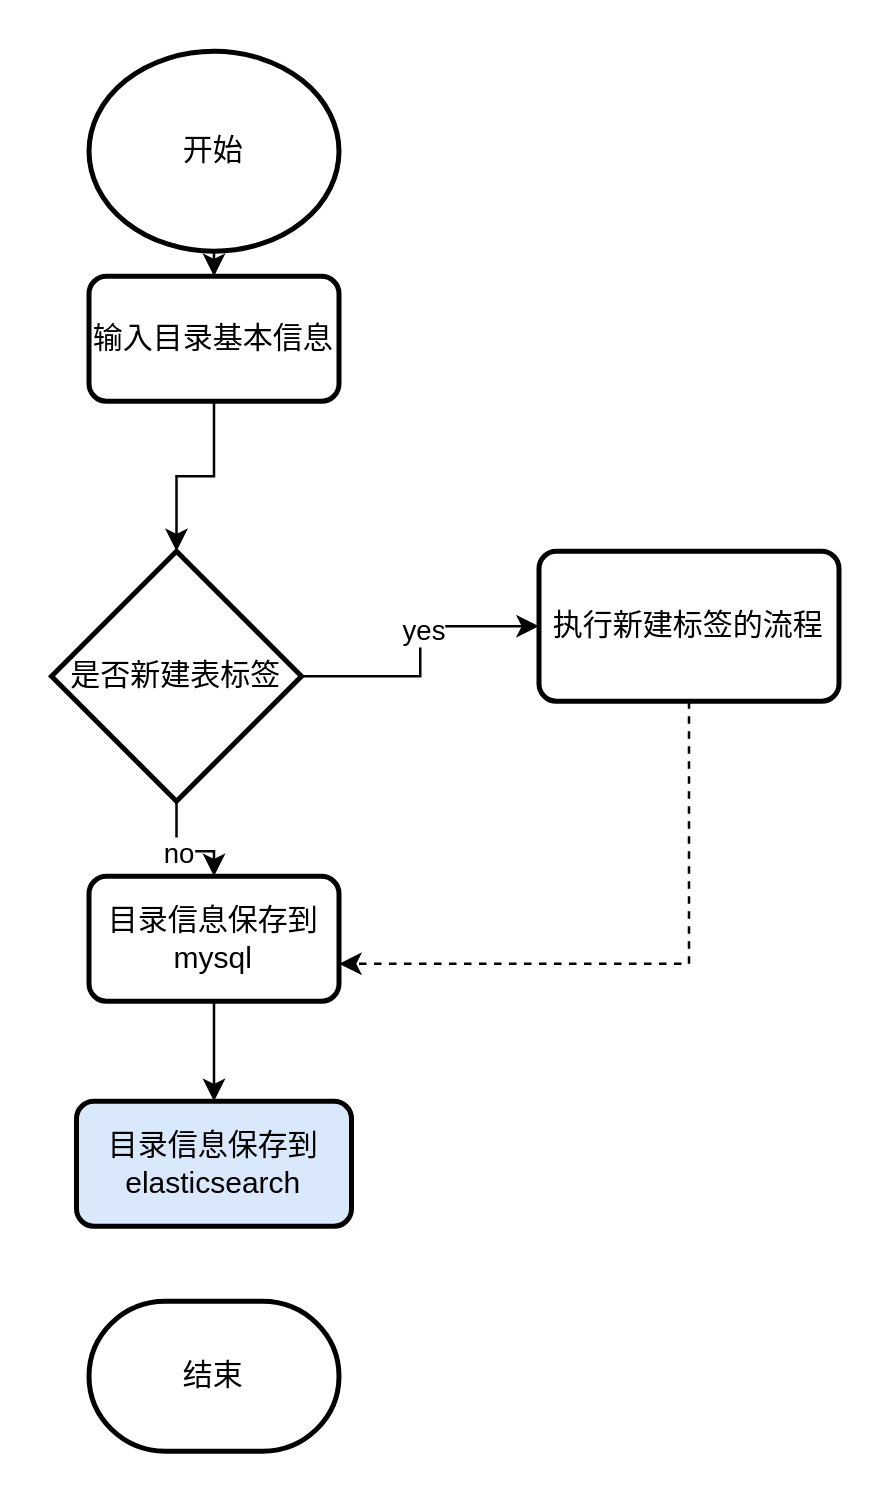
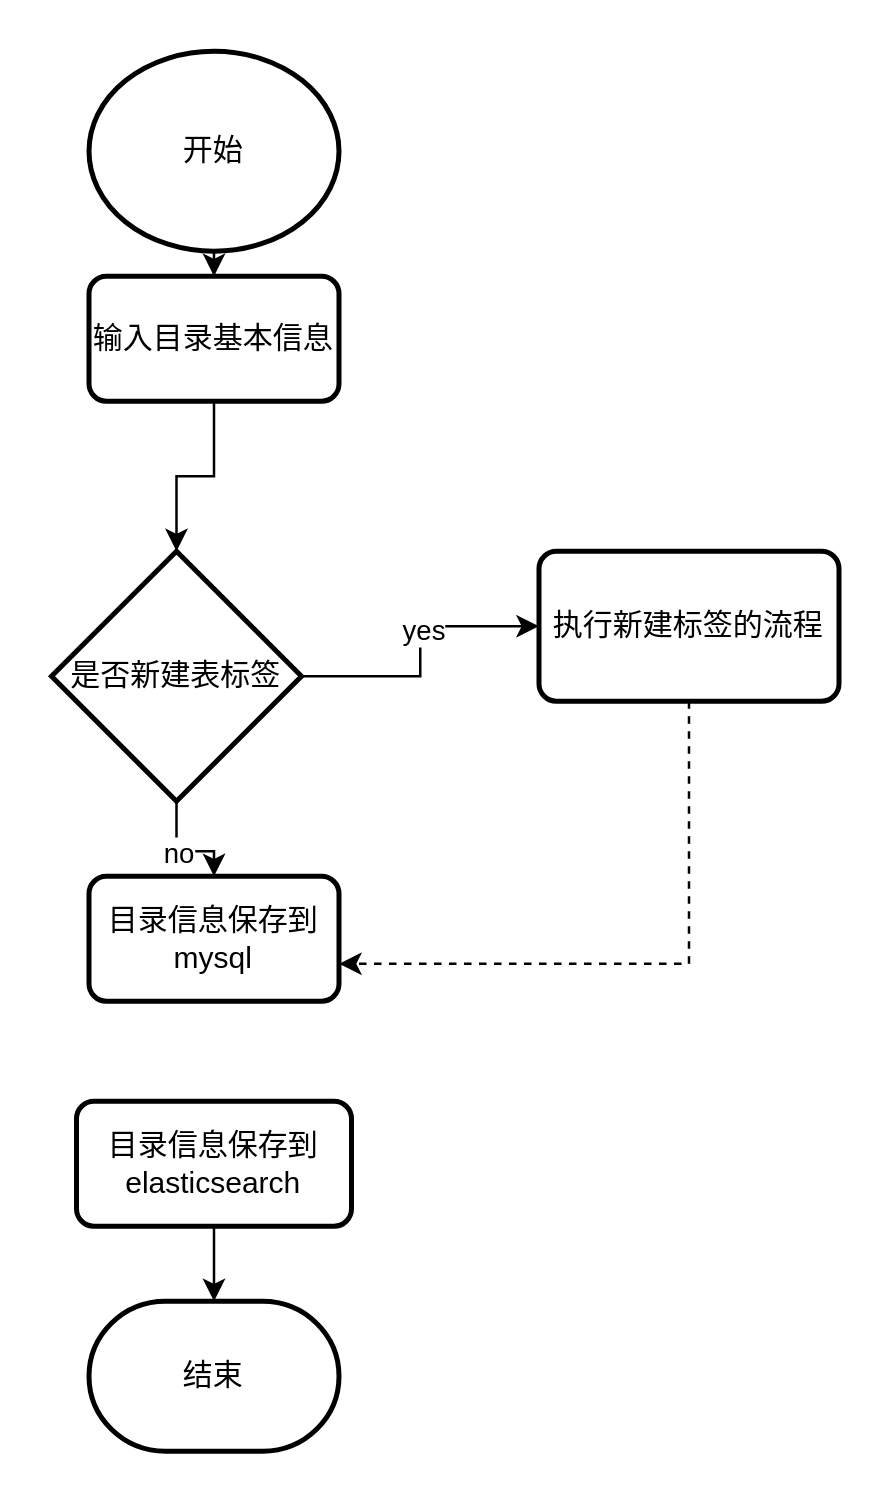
edge "目录信息保存到mysql" -> "目录信息保存到elasticsearch": removed
node "目录信息保存到elasticsearch": fillcolor #dae8fc -> #ffffff
edge "目录信息保存到elasticsearch" -> "结束": added
